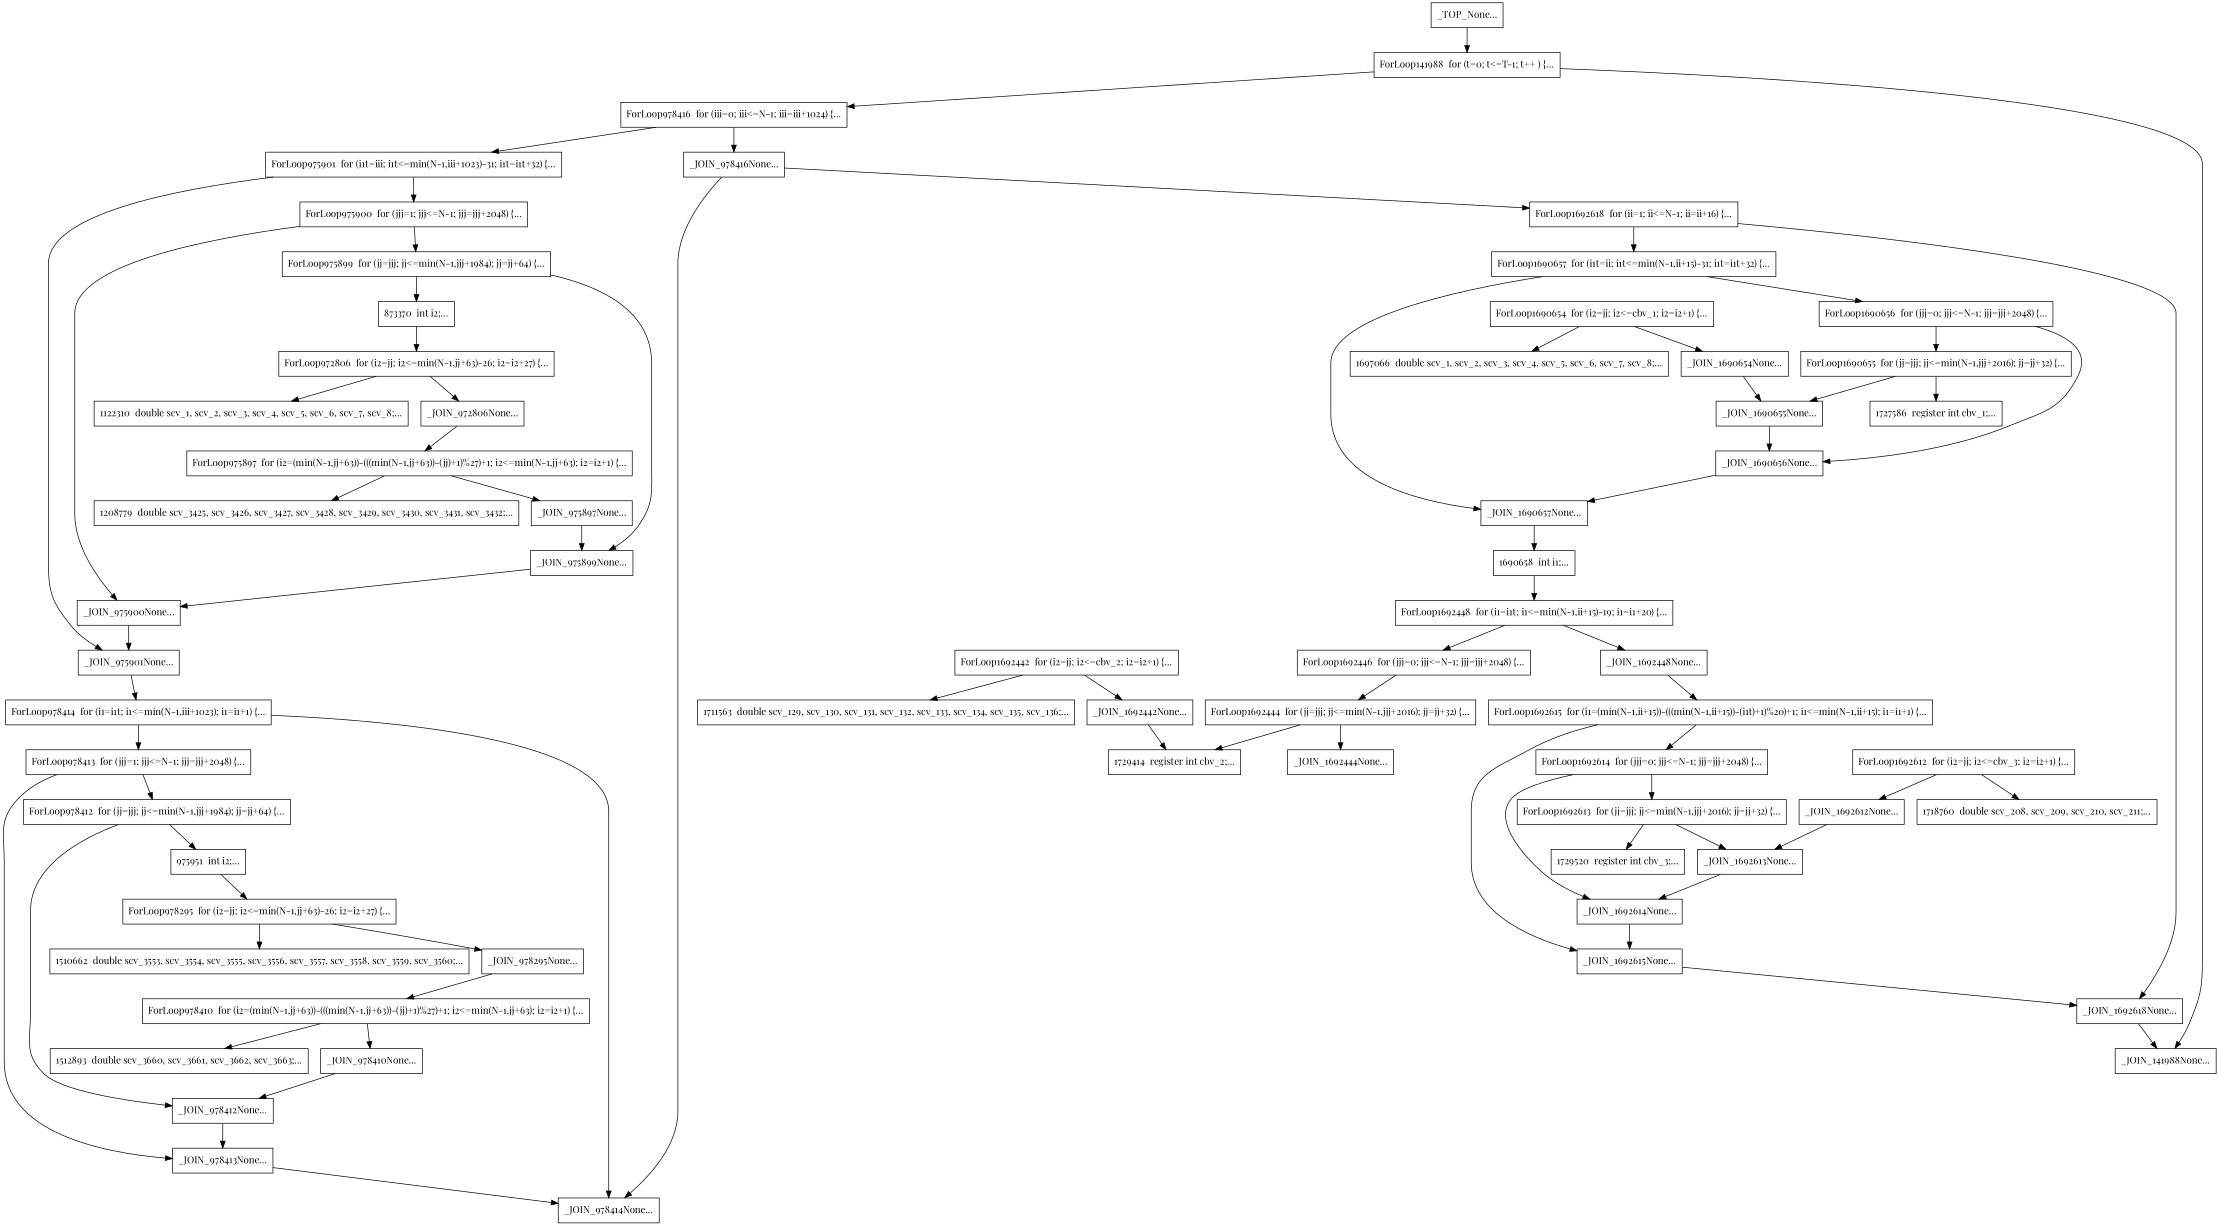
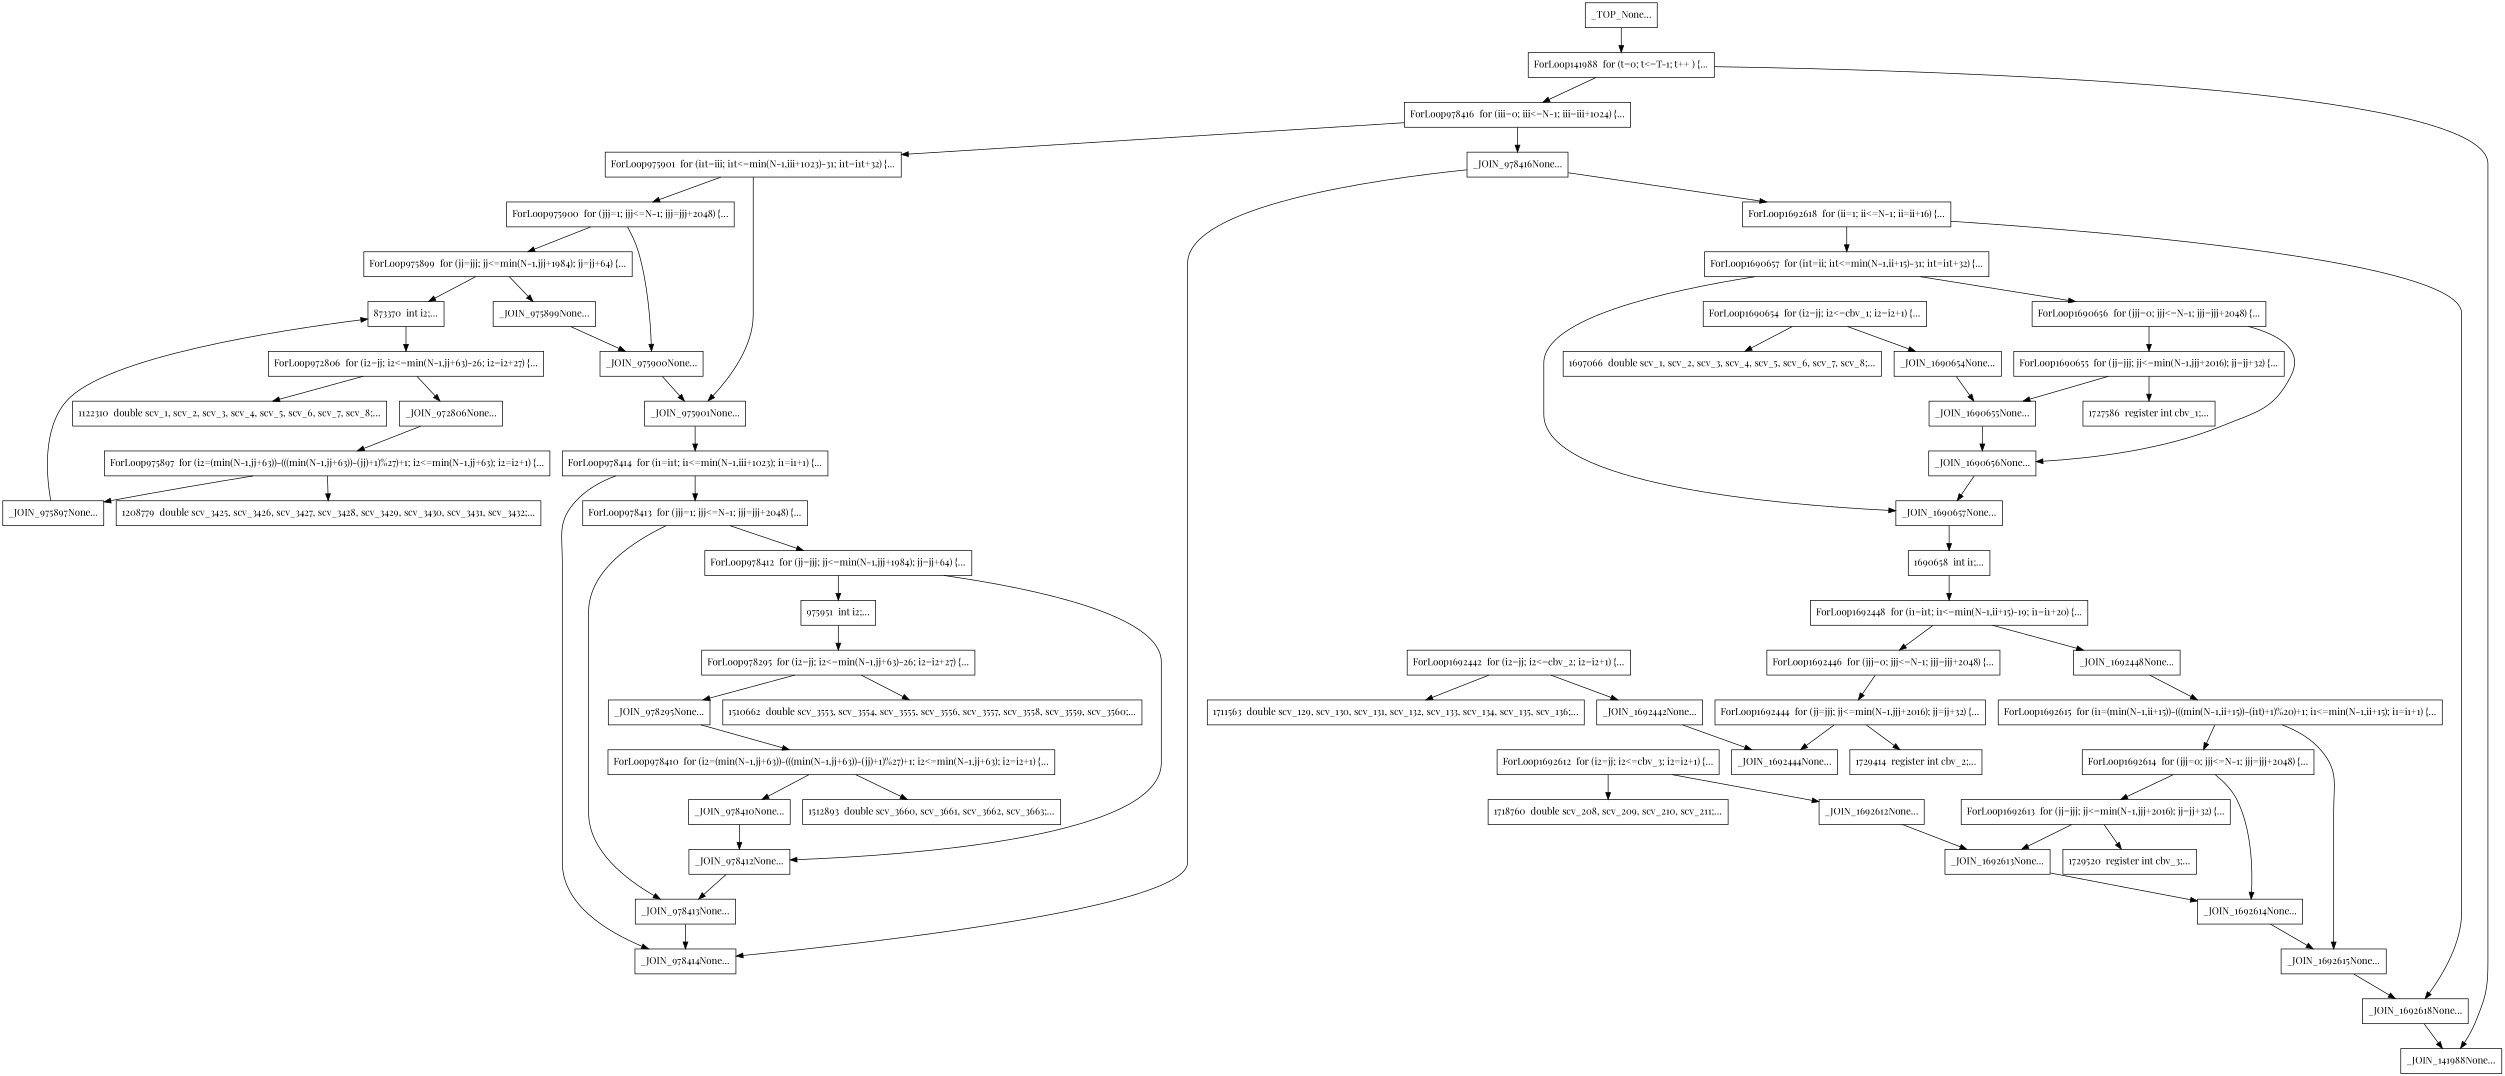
edge "_JOIN_975897None..." -> "_JOIN_975899None...": now "_JOIN_975897None..." -> "873370  int i2;..."
edge "_JOIN_1692442None..." -> "1729414  register int cbv_2;...": now "_JOIN_1692442None..." -> "_JOIN_1692444None..."
